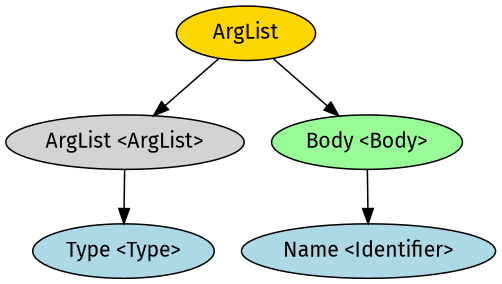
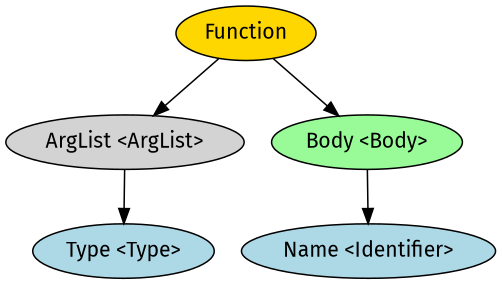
node "ArgList": label "ArgList" -> "Function"
